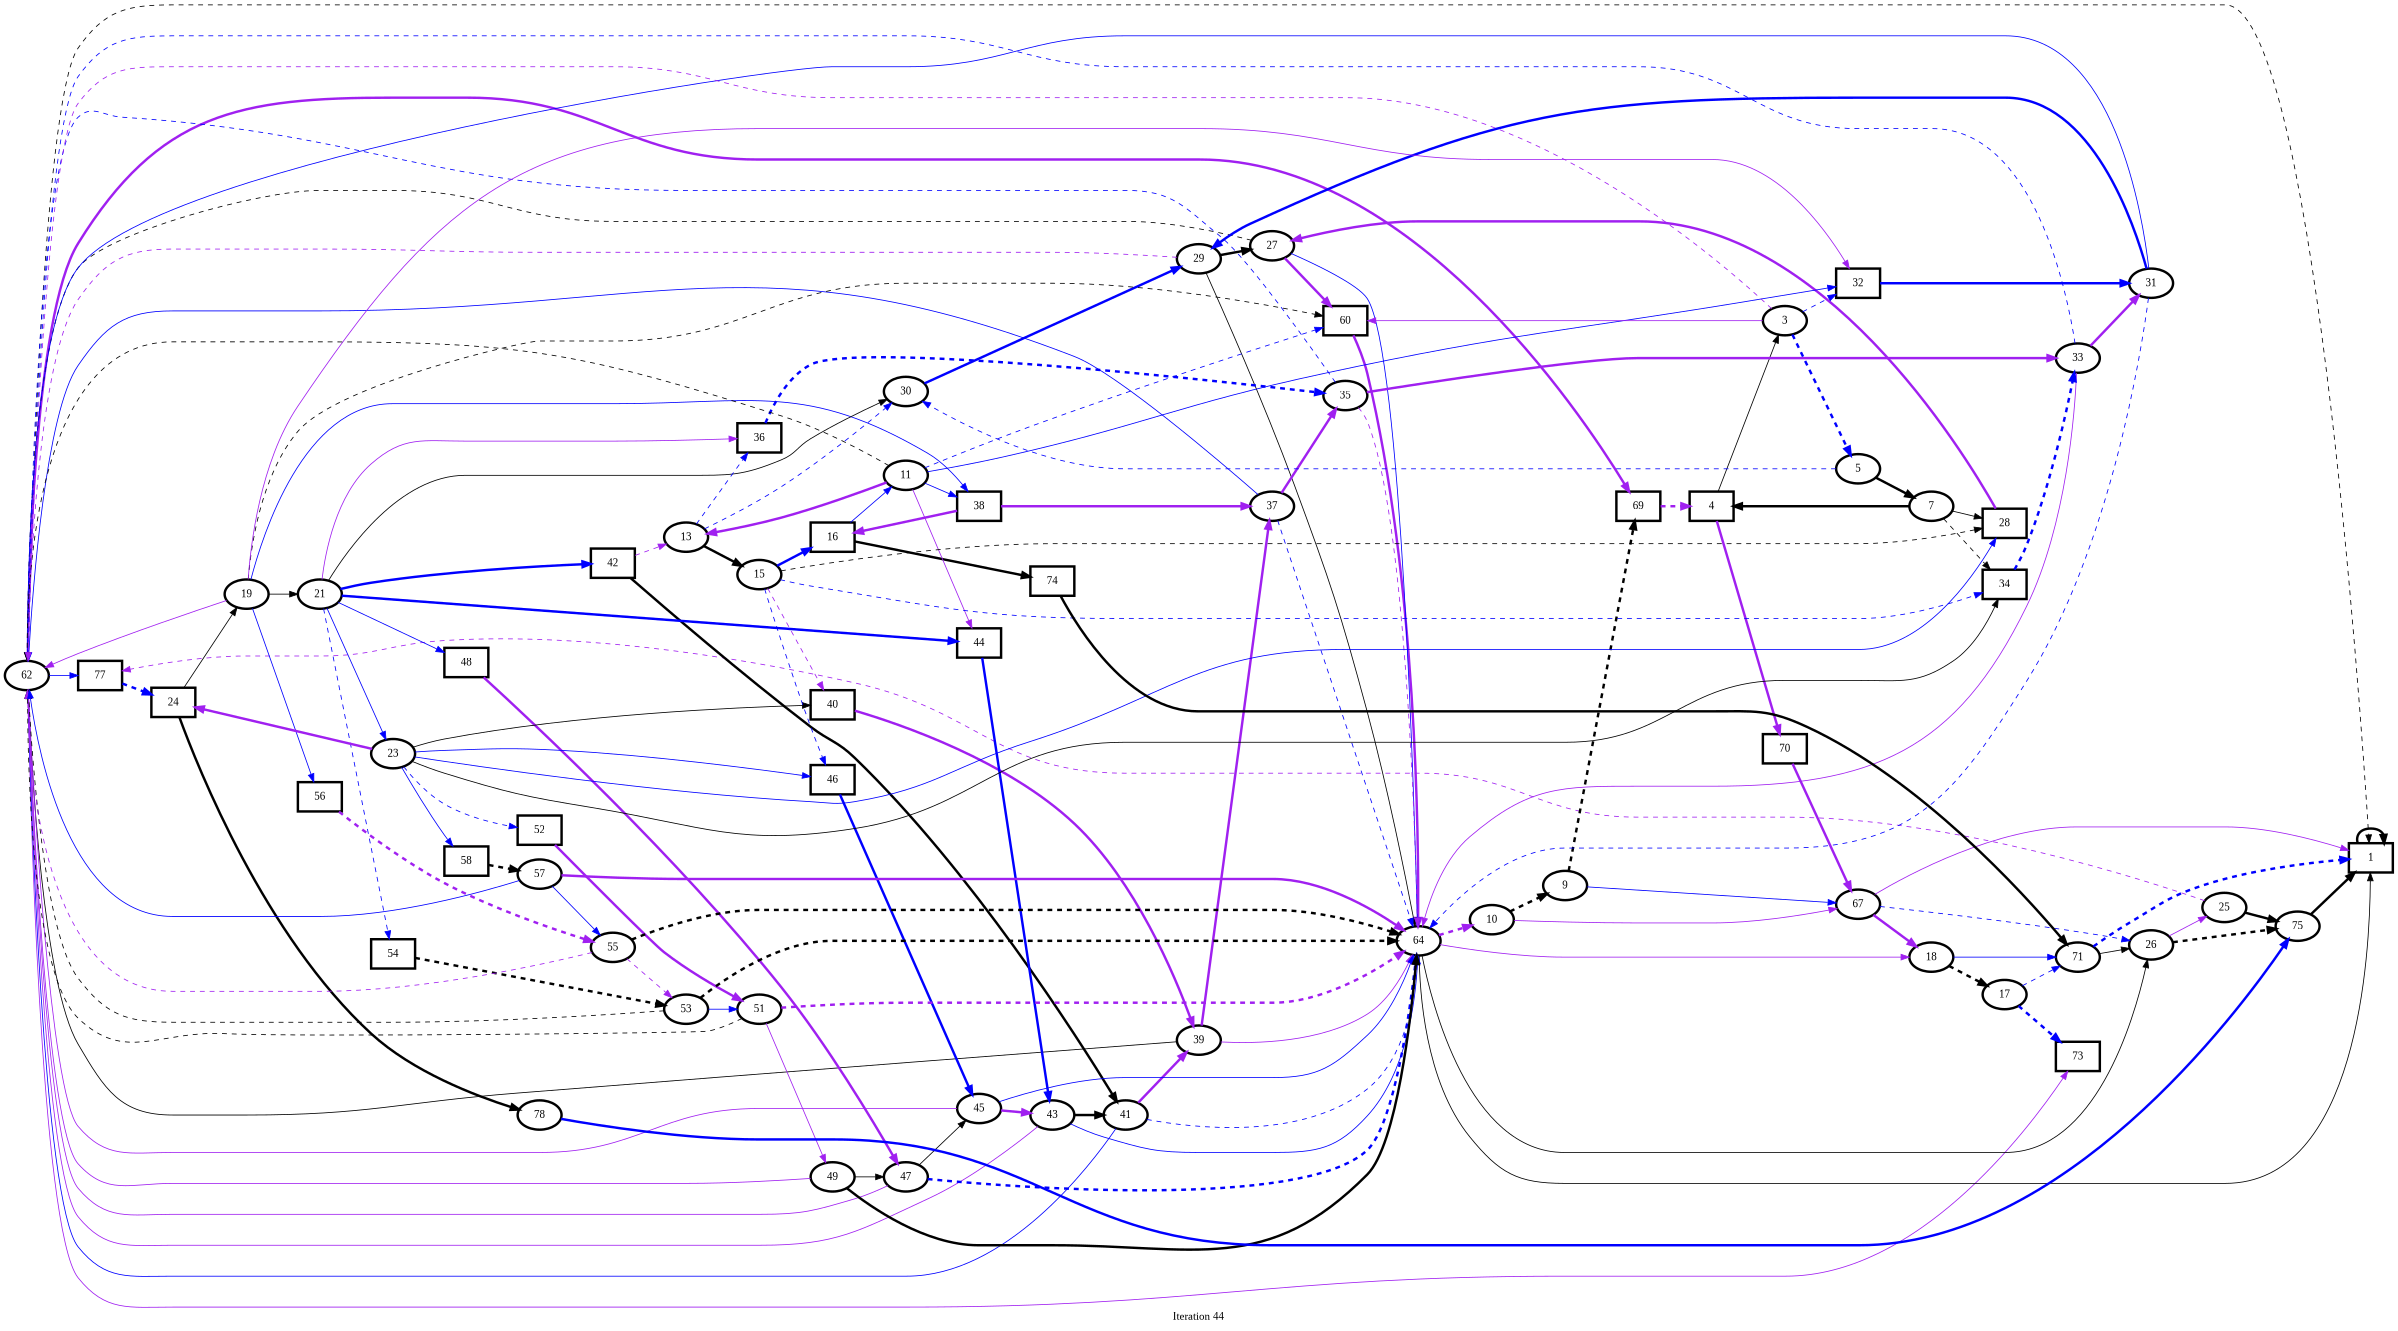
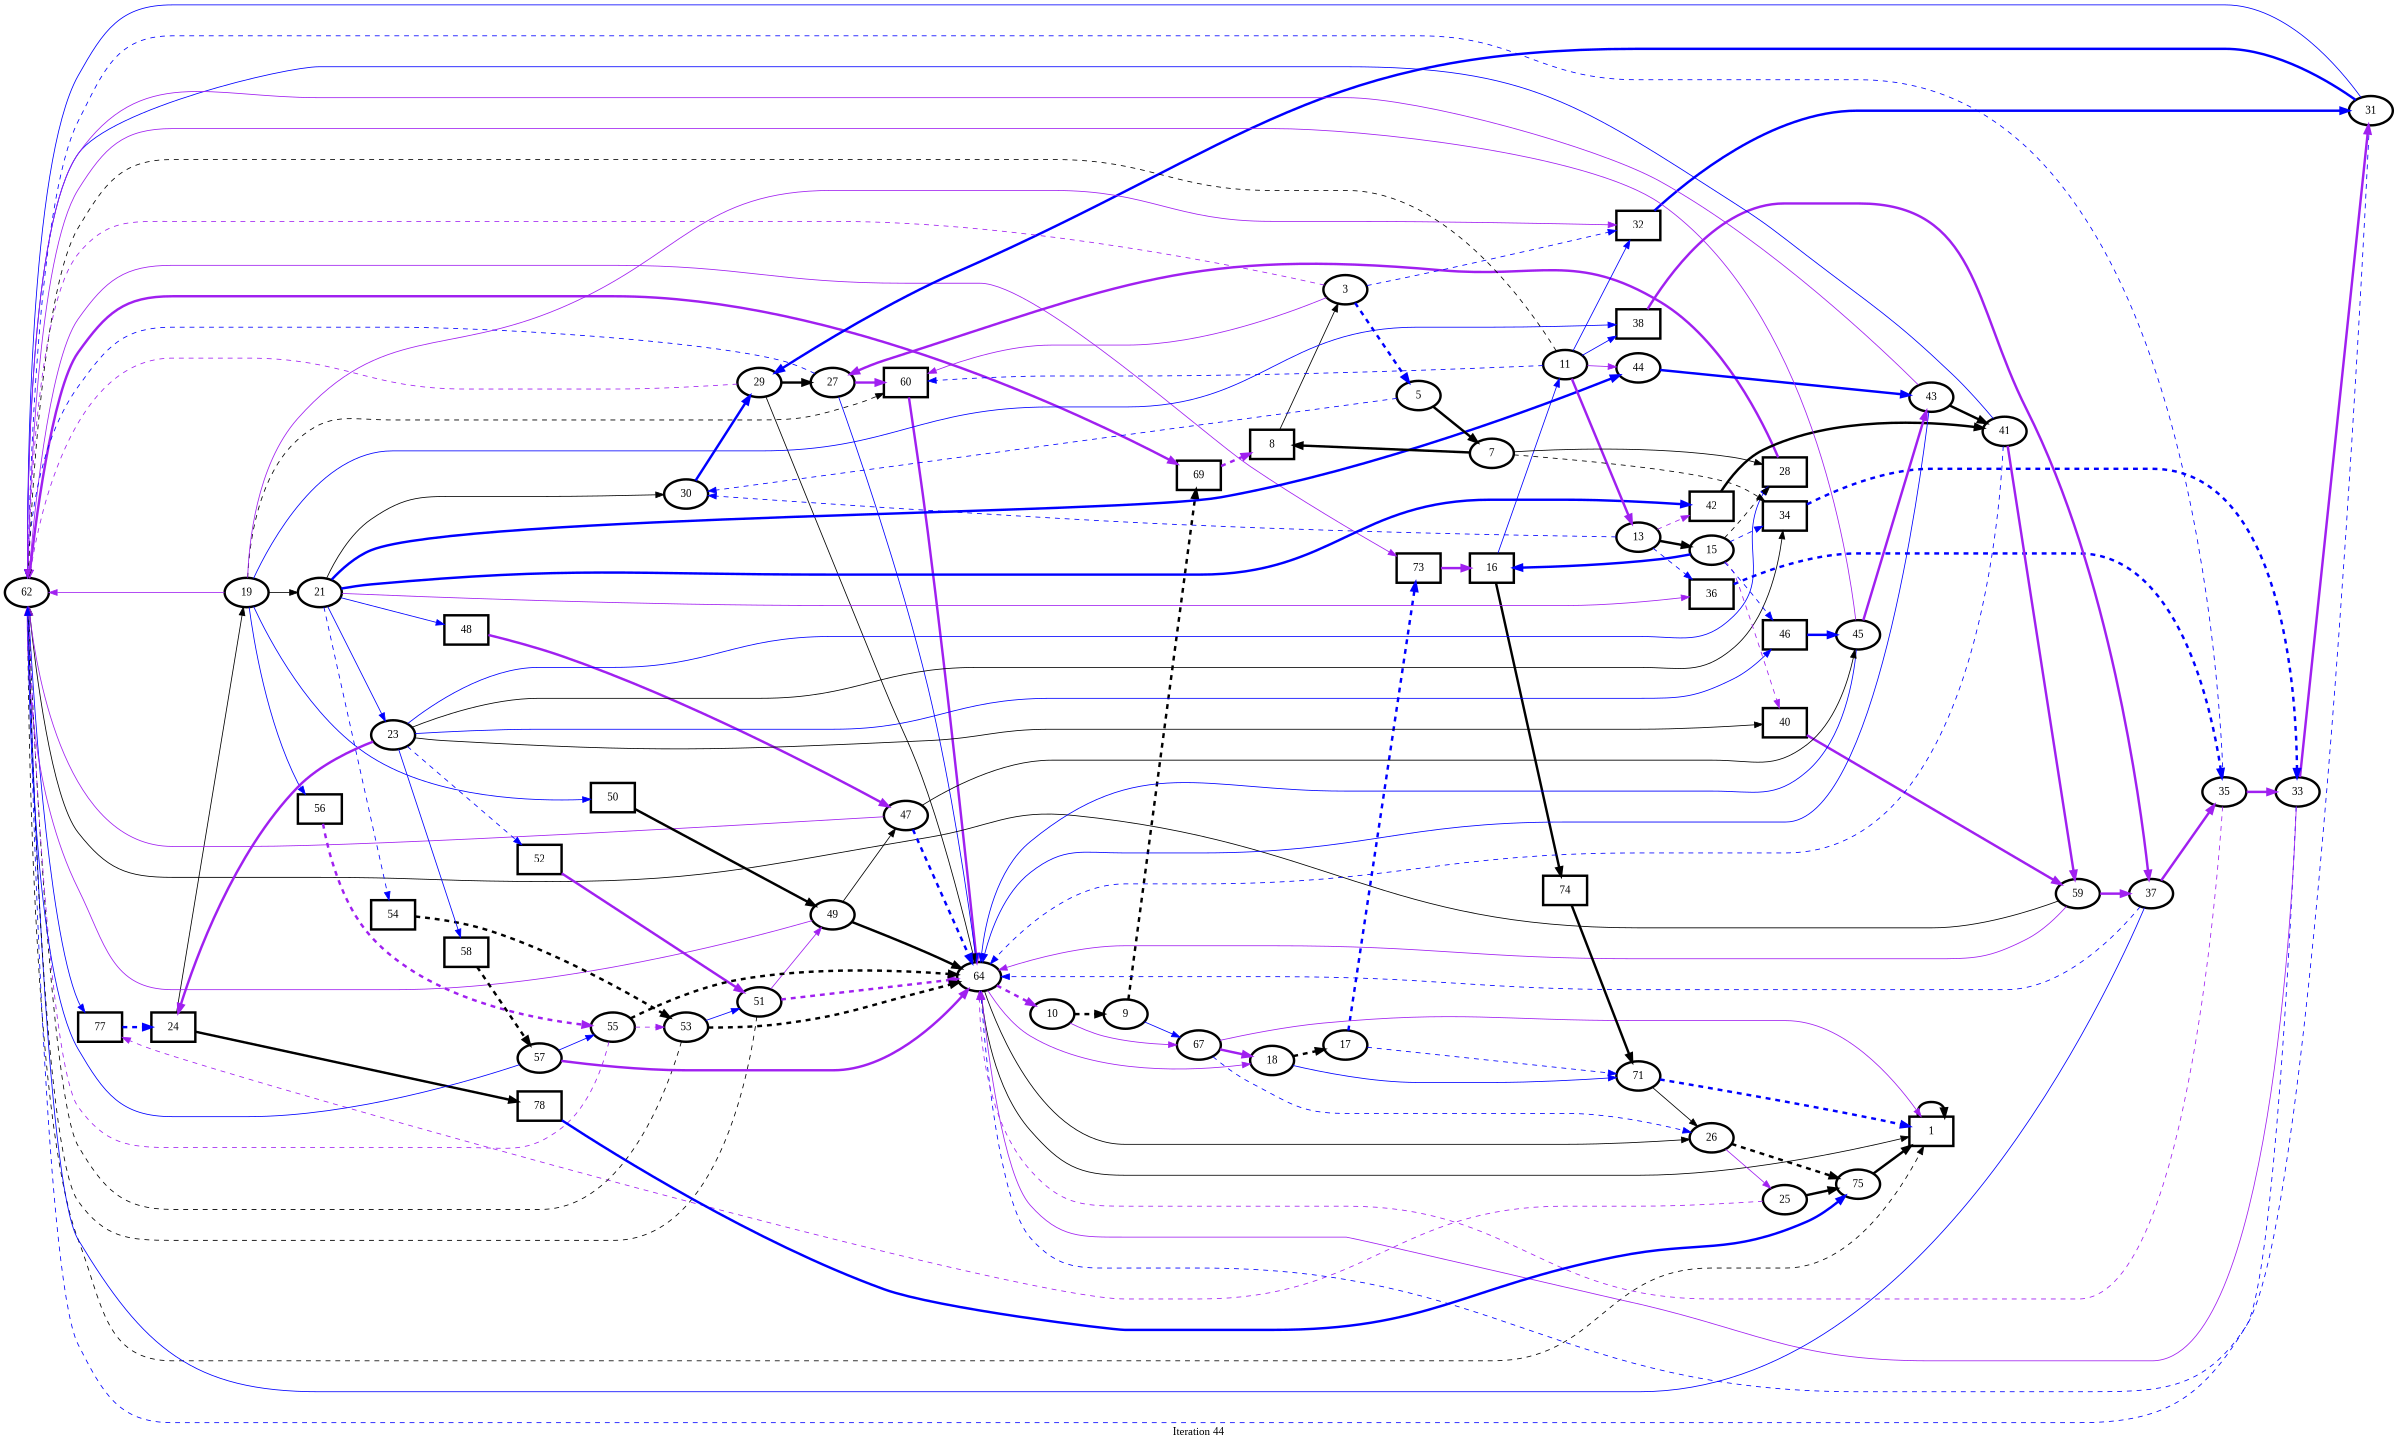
edge "27" -> "62": color black -> blue
node "4": label "4" -> "8"
edge "38" -> "16": now "73" -> "16"
edge "42" -> "13": reversed
node "44": shape box -> ellipse
node "70": removed
node "50": added
node "39": label "39" -> "59"
node "78": shape ellipse -> box
